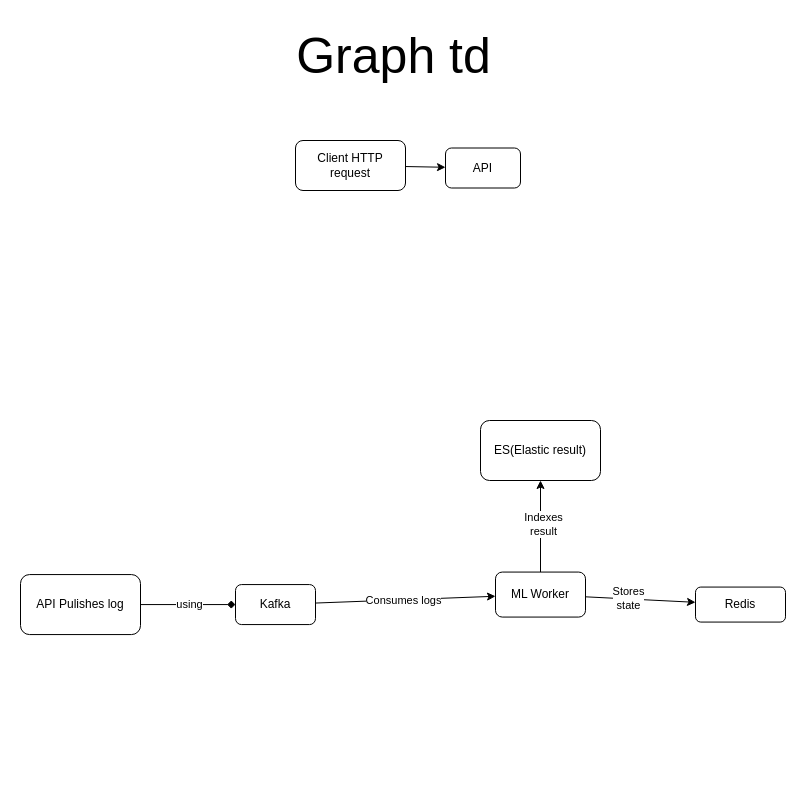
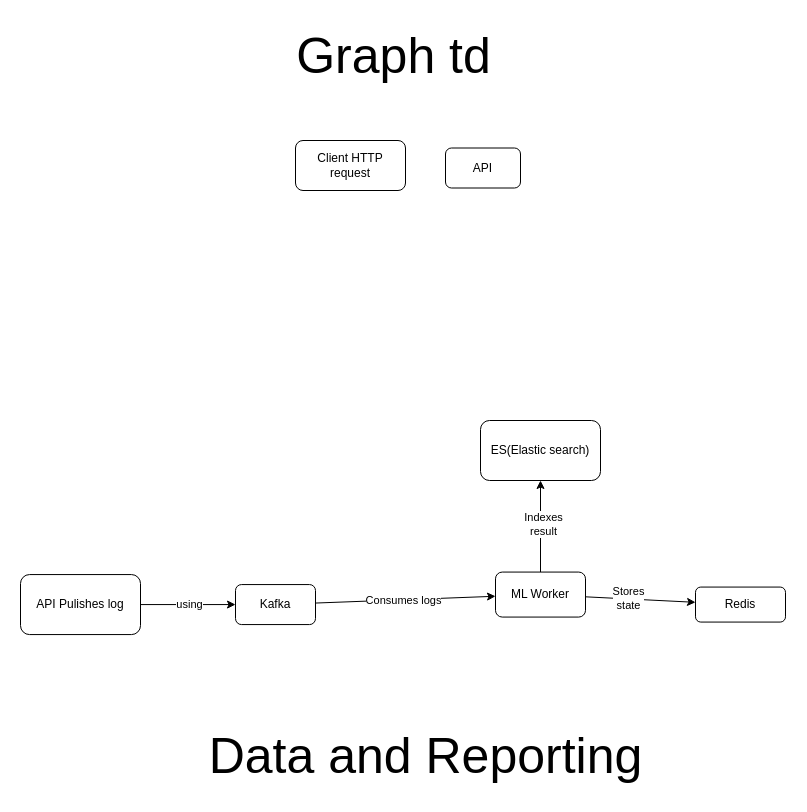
edge "Client HTTP request" -> "API": removed
node "ES(Elastic result)": label "ES(Elastic result)" -> "ES(Elastic search)"
edge "API Pulishes log" -> "Kafka": arrowhead diamond -> classic
node "Data and Reporting": added
